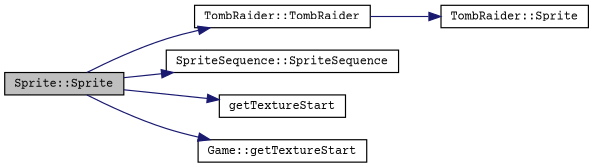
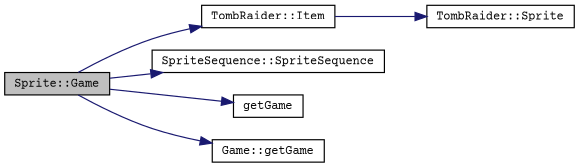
node "TombRaider::TombRaider": label "TombRaider::TombRaider" -> "TombRaider::Item"
node "Sprite::Sprite": label "Sprite::Sprite" -> "Sprite::Game"
node "getTextureStart": label "getTextureStart" -> "getGame"
node "Game::getTextureStart": label "Game::getTextureStart" -> "Game::getGame"
